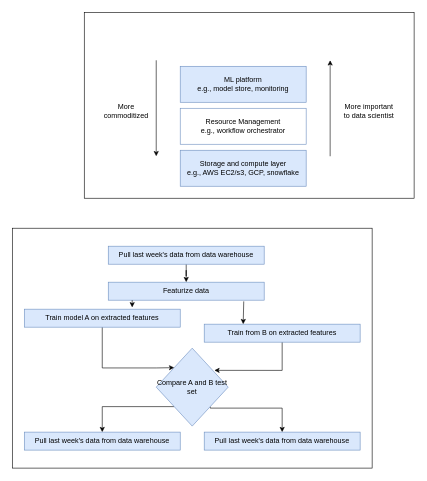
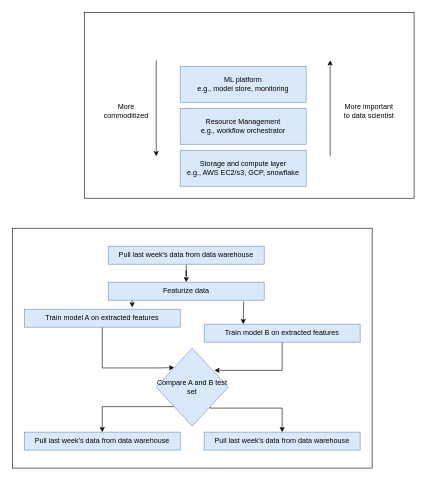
node "Resource Management e.g., workflow orchestrator": fillcolor #ffffff -> #dae8fc
node "Train from B on extracted features": label "Train from B on extracted features" -> "Train model B on extracted features"
